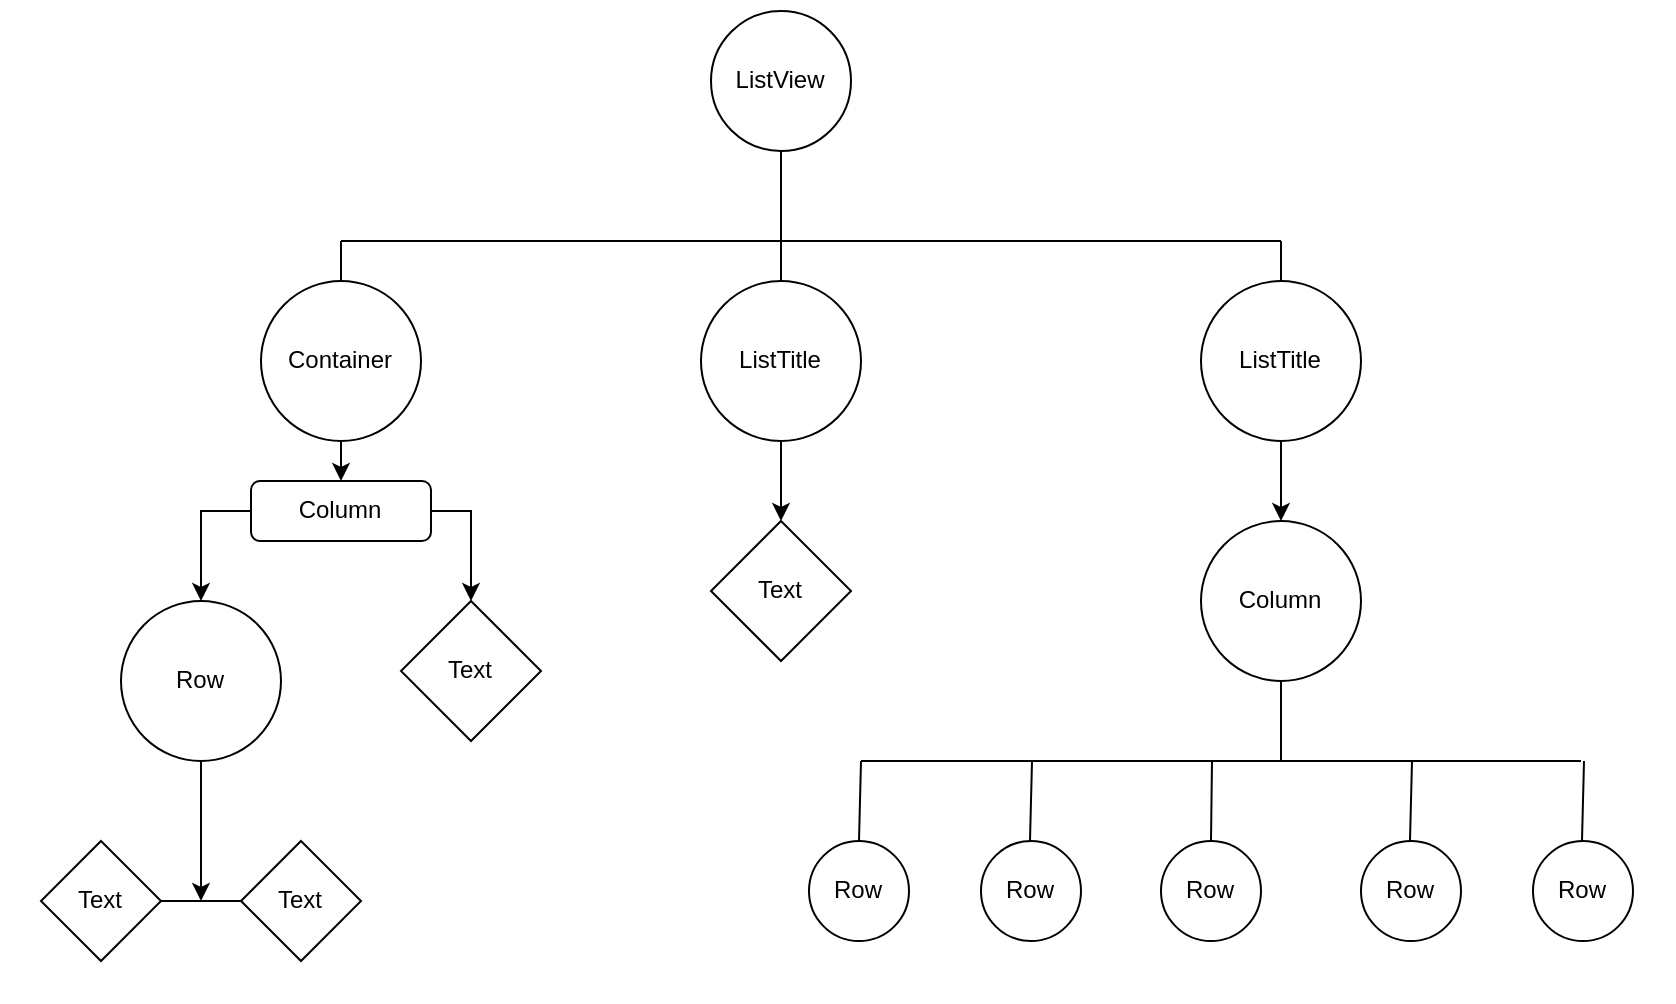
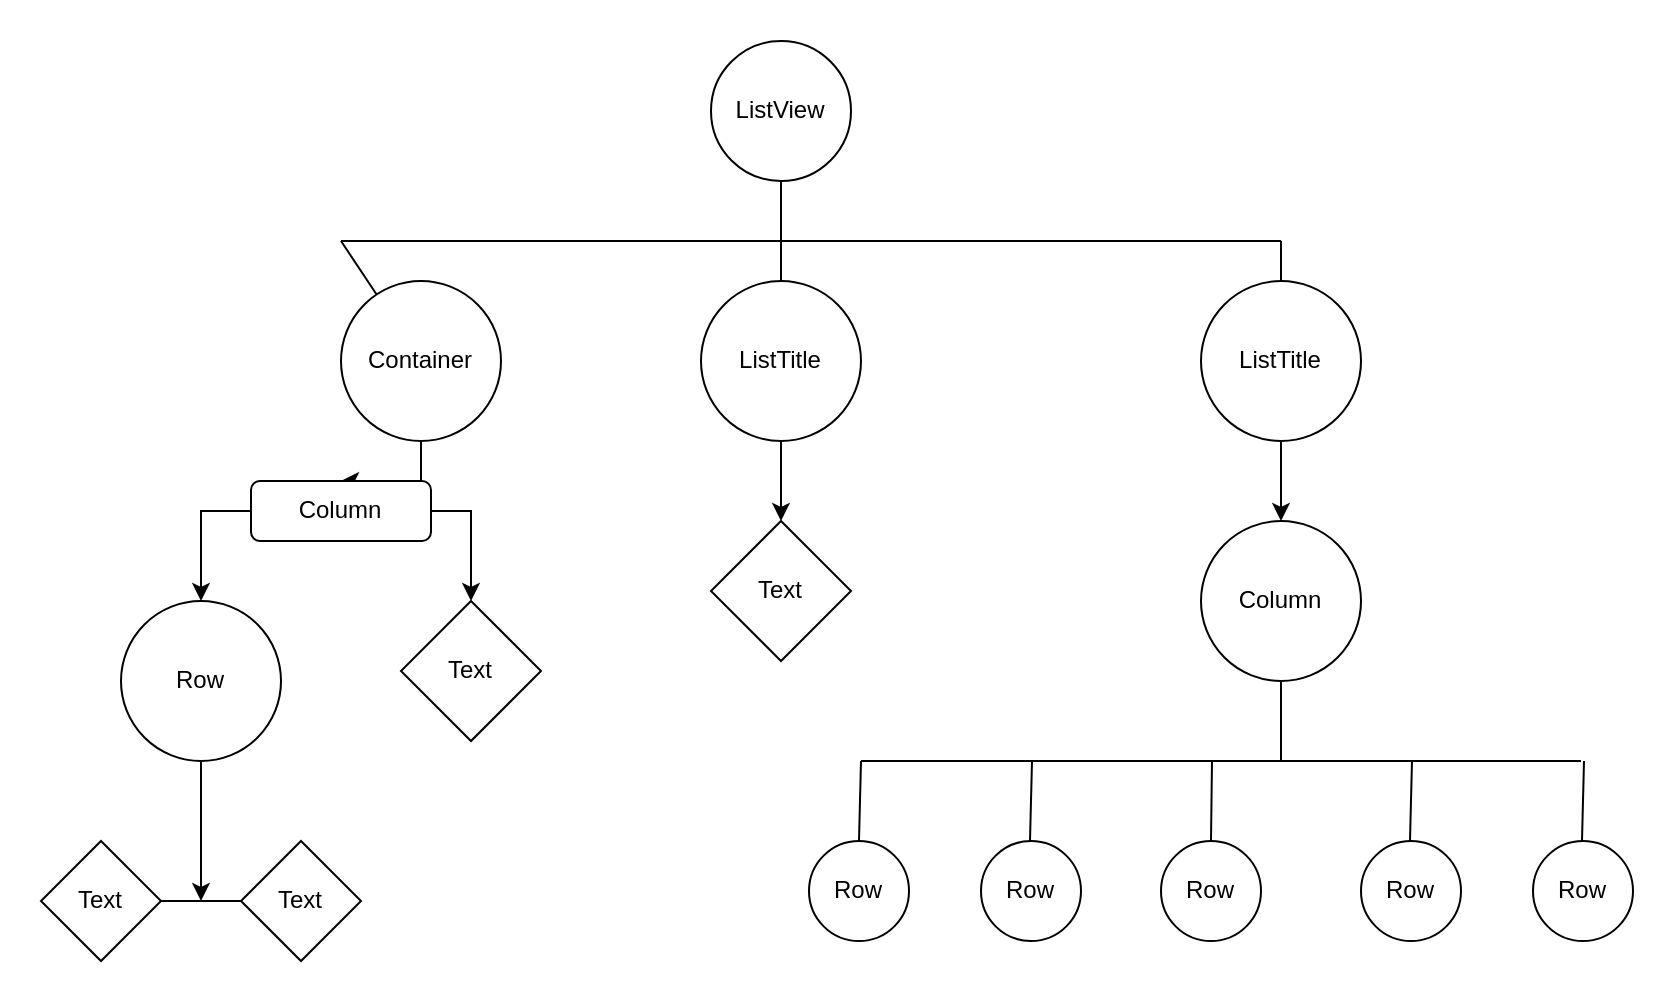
node "ListView": moved (781, 81) -> (781, 111)
node "Container": moved (341, 361) -> (421, 361)
